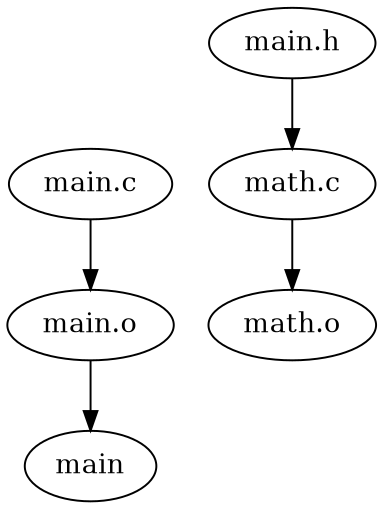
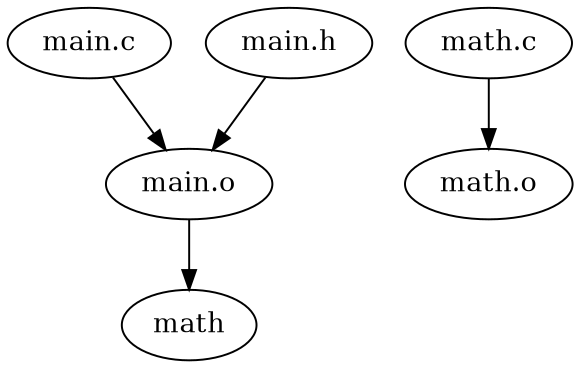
edge "main.h" -> "math.c": now "main.h" -> "main.o"
node "main": label "main" -> "math"
